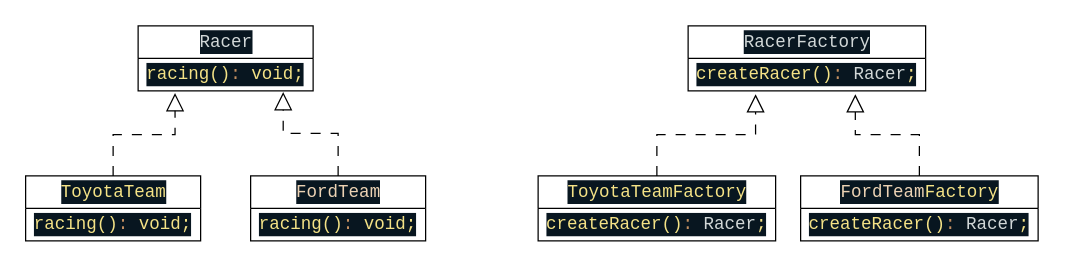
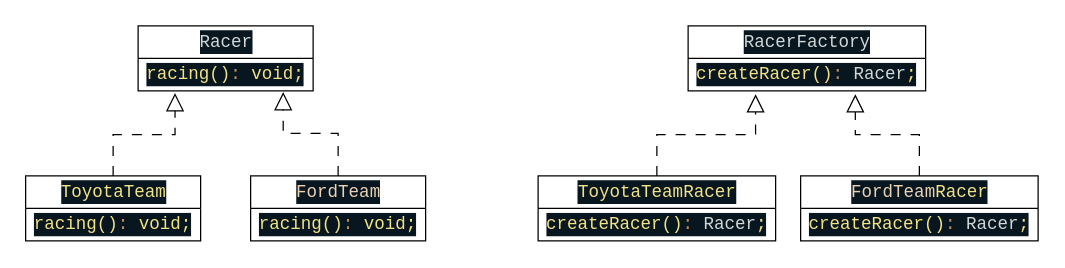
node "ToyotaTeamFactory": label "ToyotaTeamFactory" -> "ToyotaTeamRacer"
node "FordTeamFactory": label "FordTeamFactory" -> "FordTeamRacer"
